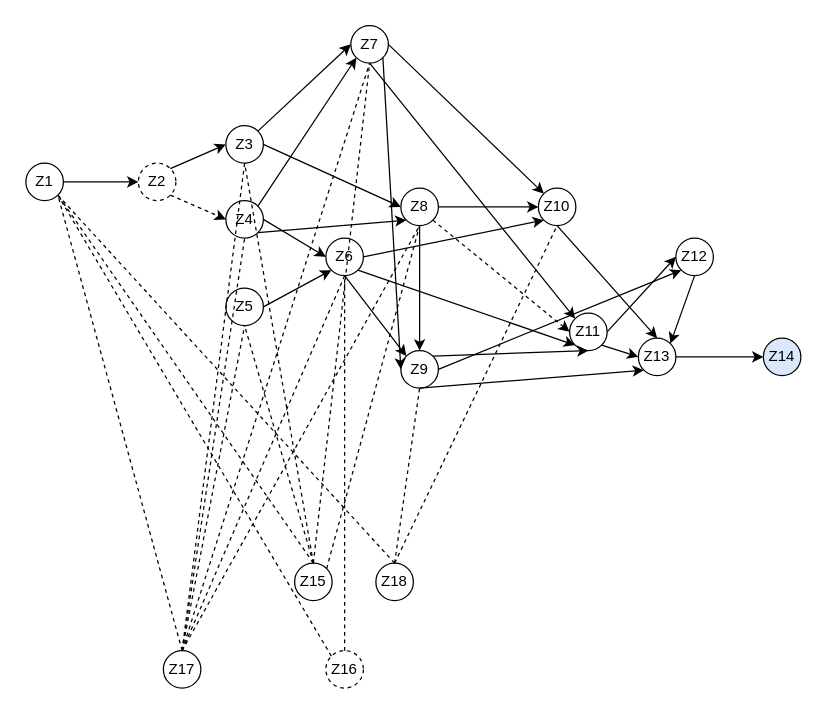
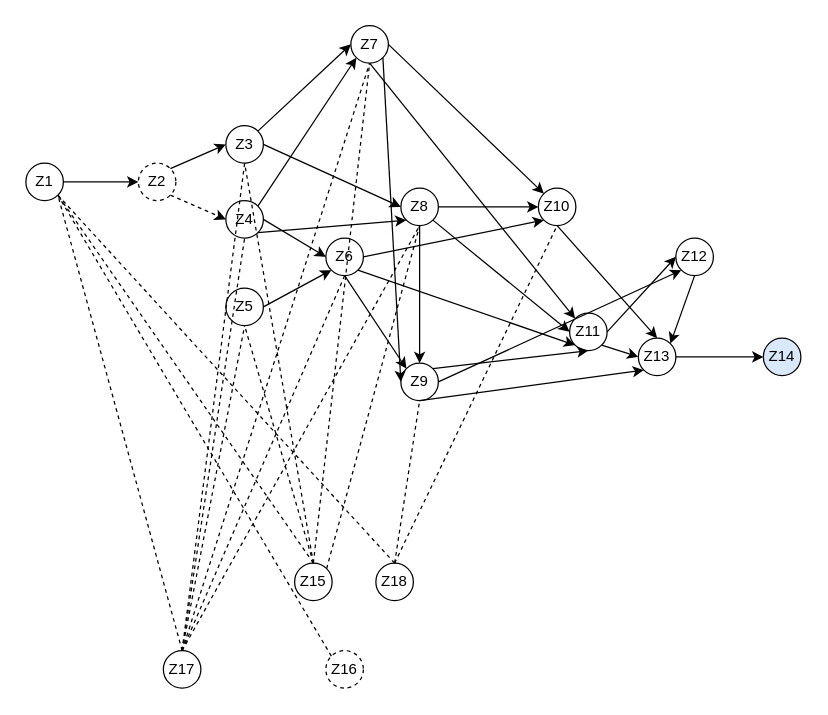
edge "Z8" -> "Z11": style dashed -> solid
node "Z9": moved (419, 369) -> (419, 382)
edge "Z6" -- "Z16": removed
